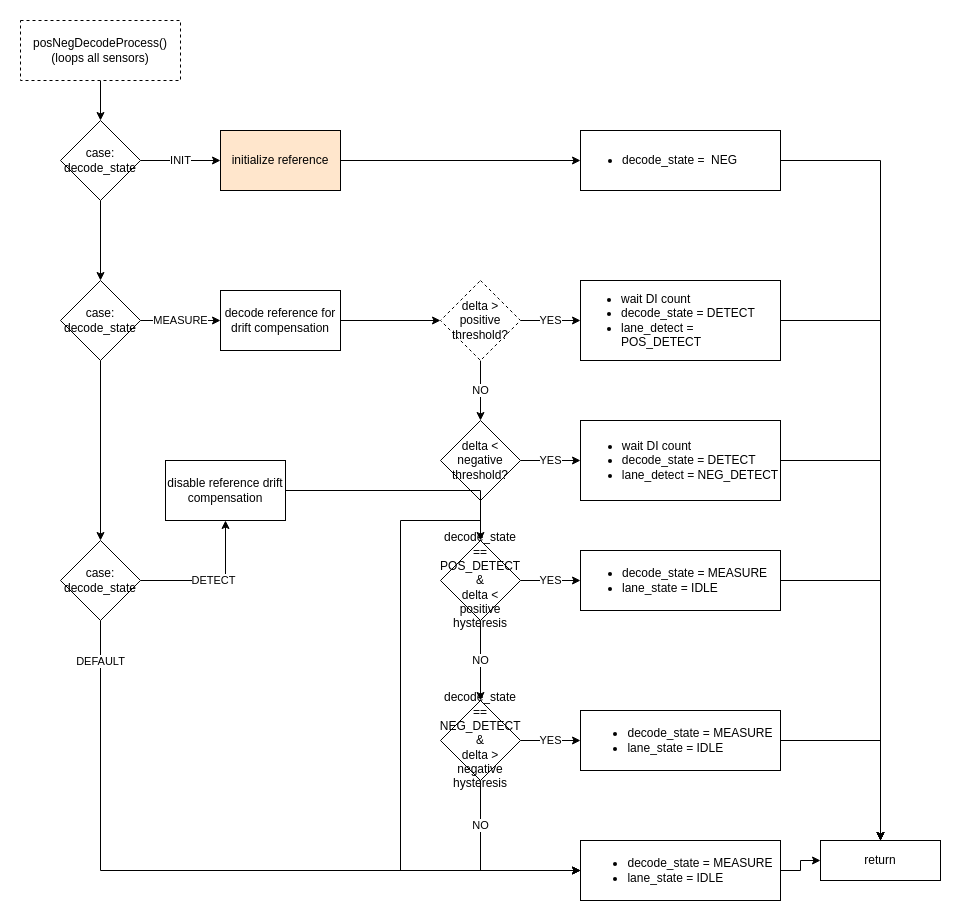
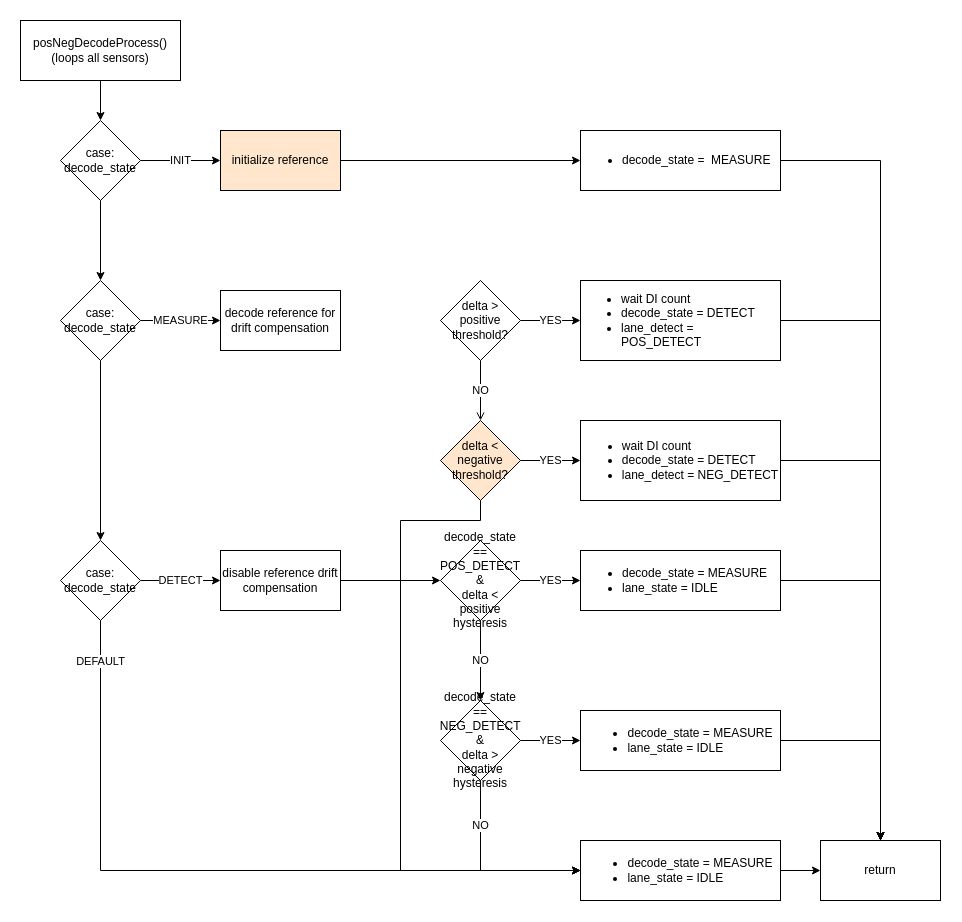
node "posNegDecodeProcess() (loops all sensors)": style dashed -> solid
node "decode_state = NEG": label "decode_state = NEG" -> "decode_state = MEASURE"
edge "decode reference for drift compensation" -> "delta > positive threshold?": removed
node "delta > positive threshold?": style dashed -> solid
edge "delta > positive threshold?" -> "delta < negative threshold?": arrowhead classic -> open
node "delta < negative threshold?": fillcolor #ffffff -> #ffe6cc
node "disable reference drift compensation": moved (226, 491) -> (281, 581)
node "return": size 120x40 -> 120x60
